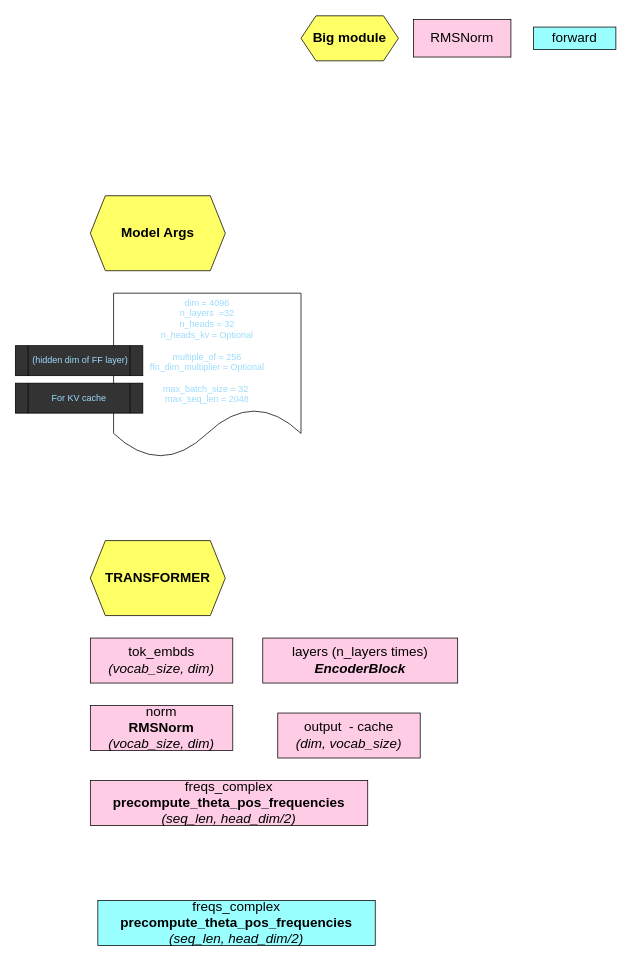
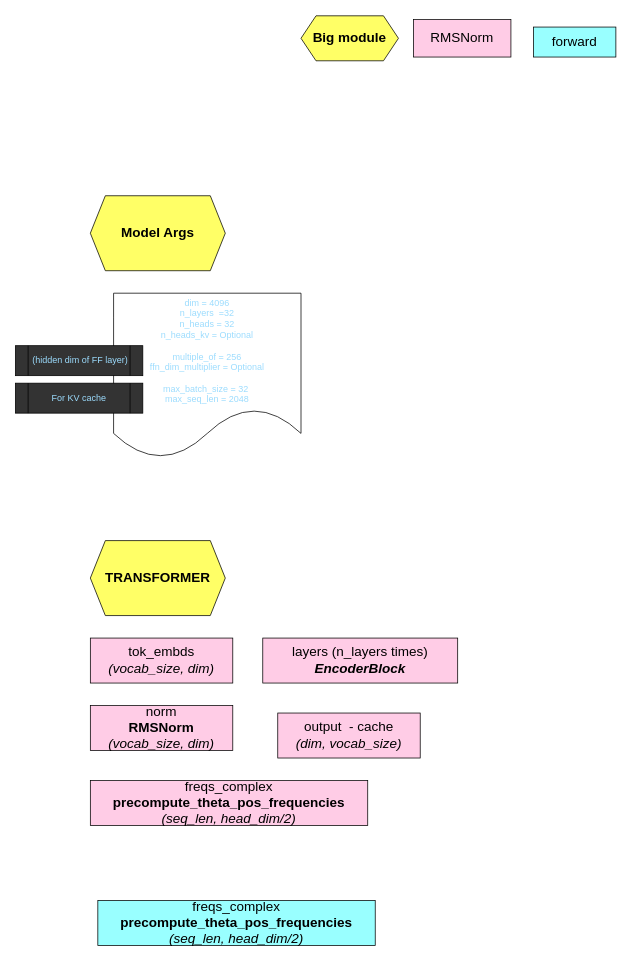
node "forward": size 83x23 -> 83x30
